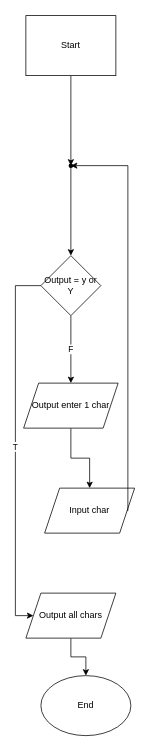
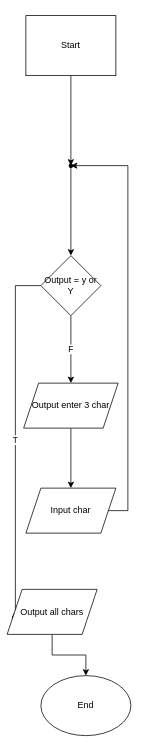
node "Output enter 1 char": label "Output enter 1 char" -> "Output enter 3 char"
node "Input char": moved (90, 510) -> (71, 510)
node "Output all chars": moved (71, 615) -> (52, 612)
